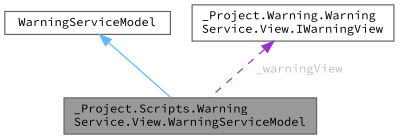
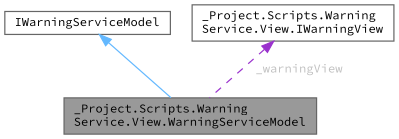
node "WarningServiceModel": label "WarningServiceModel" -> "IWarningServiceModel"
node "_Project.Warning.Warning Service.View.IWarningView": label "_Project.Warning.Warning Service.View.IWarningView" -> "_Project.Scripts.Warning Service.View.IWarningView"
